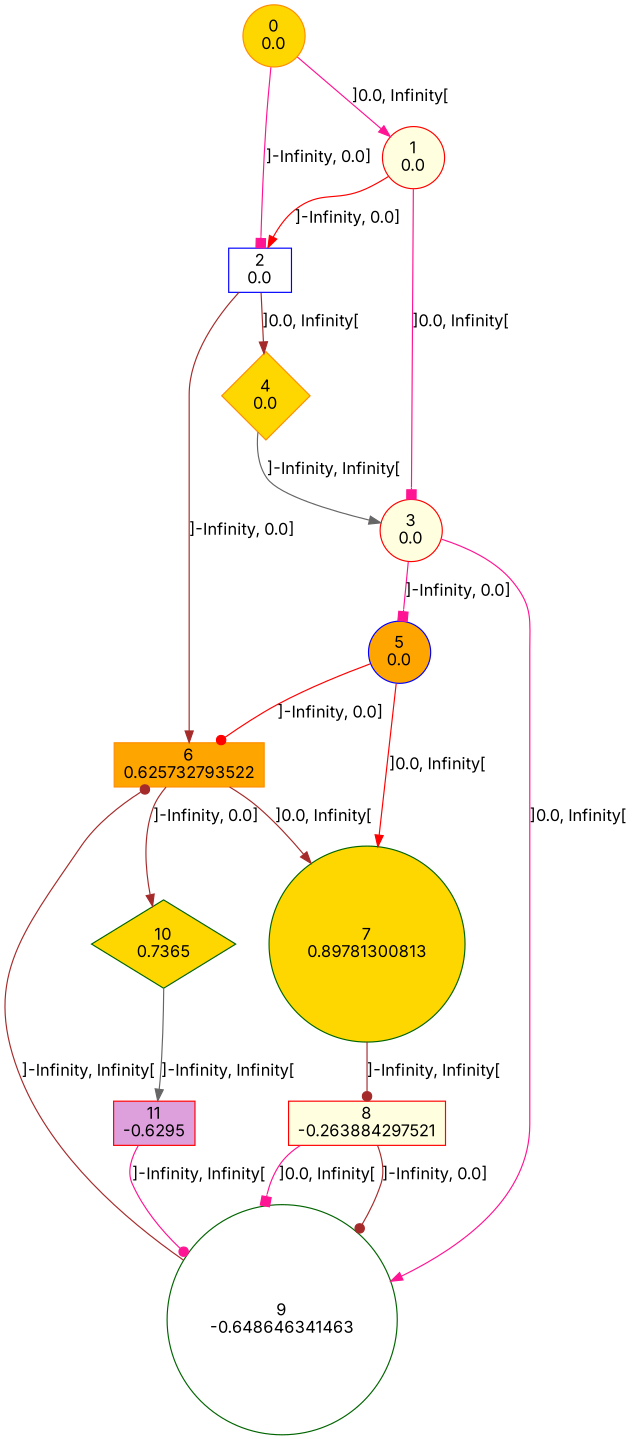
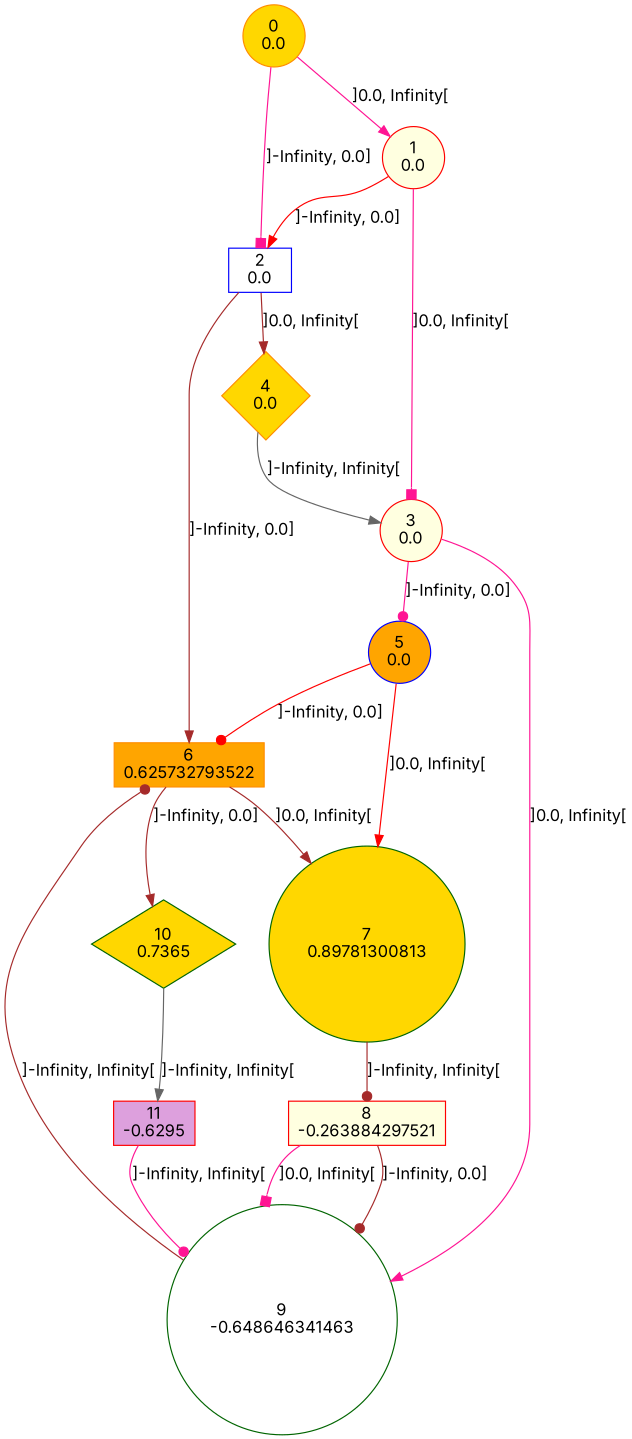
edge "3 0.0" -> "5 0.0": arrowhead box -> dot
